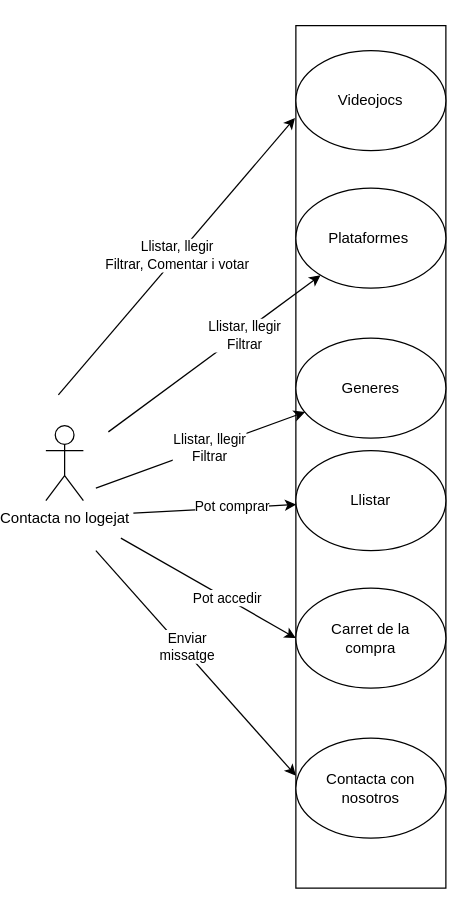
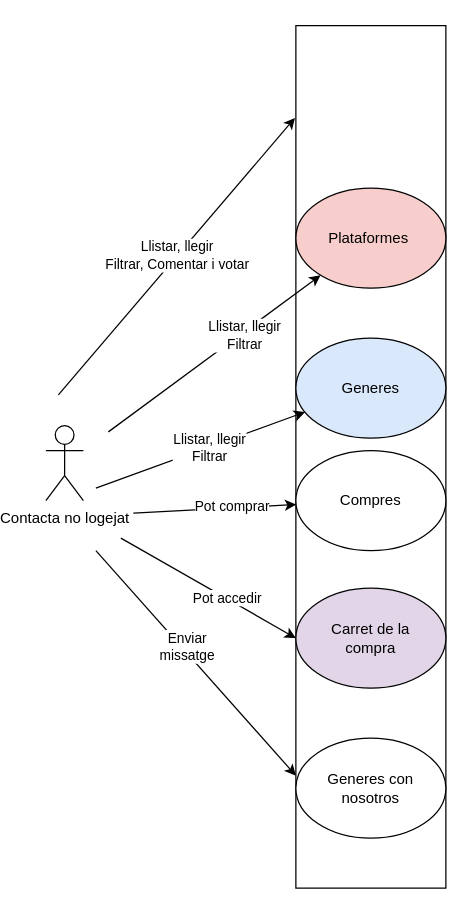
node "Videojocs": removed
node "Plataformes": fillcolor #ffffff -> #f8cecc
node "Generes": fillcolor #ffffff -> #dae8fc
node "Llistar": label "Llistar" -> "Compres"
node "Carret de la compra": fillcolor #ffffff -> #e1d5e7
node "Contacta con nosotros": label "Contacta con nosotros" -> "Generes con nosotros"
